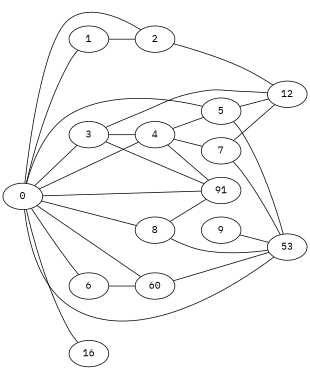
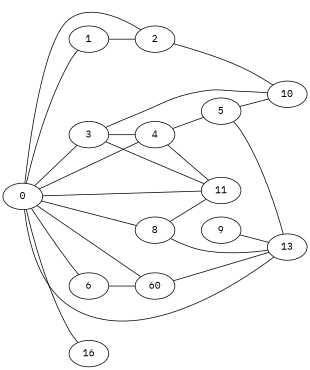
node "12": label "12" -> "10"
edge "0" -> "5": removed
node "7": removed
node "91": label "91" -> "11"
node "53": label "53" -> "13"
